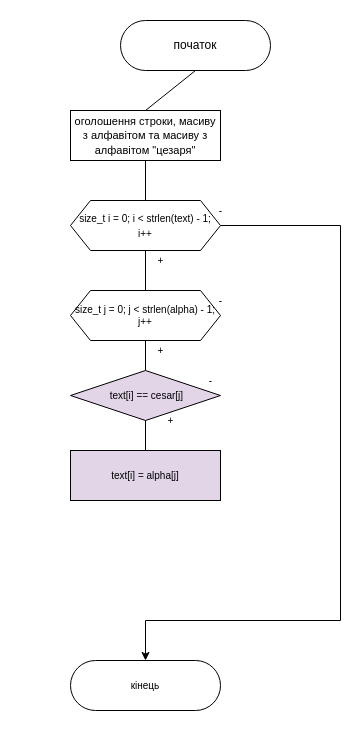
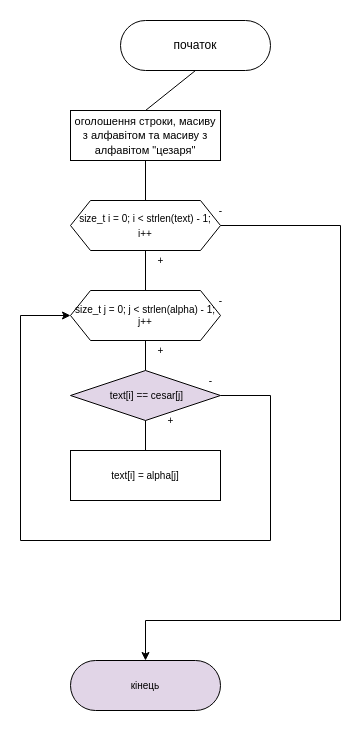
node "text[i] = alpha[j]": fillcolor #e1d5e7 -> #ffffff
edge "text[i] == cesar[j]" -> "size_t j = 0; j < strlen(alpha) - 1; j++": added
node "кінець": fillcolor #ffffff -> #e1d5e7
